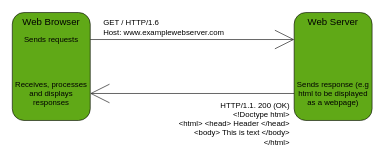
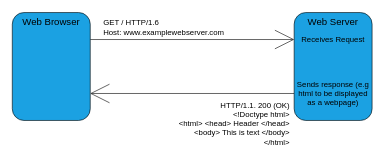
node "Sends requests": removed
node "Receives Request": added
node "Web Browser": fillcolor #60a917 -> #1ba1e2
node "Web Server": fillcolor #60a917 -> #1ba1e2
node "Receives, processes and displays responses": removed
